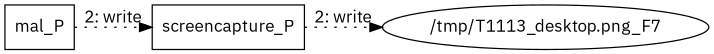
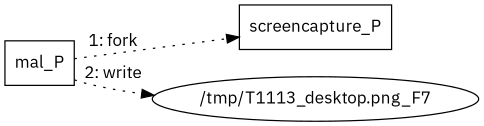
edge "mal_P" -> "screencapture_P": label "2: write" -> "1: fork"
edge "screencapture_P" -> "/tmp/T1113_desktop.png_F7": now "mal_P" -> "/tmp/T1113_desktop.png_F7"
